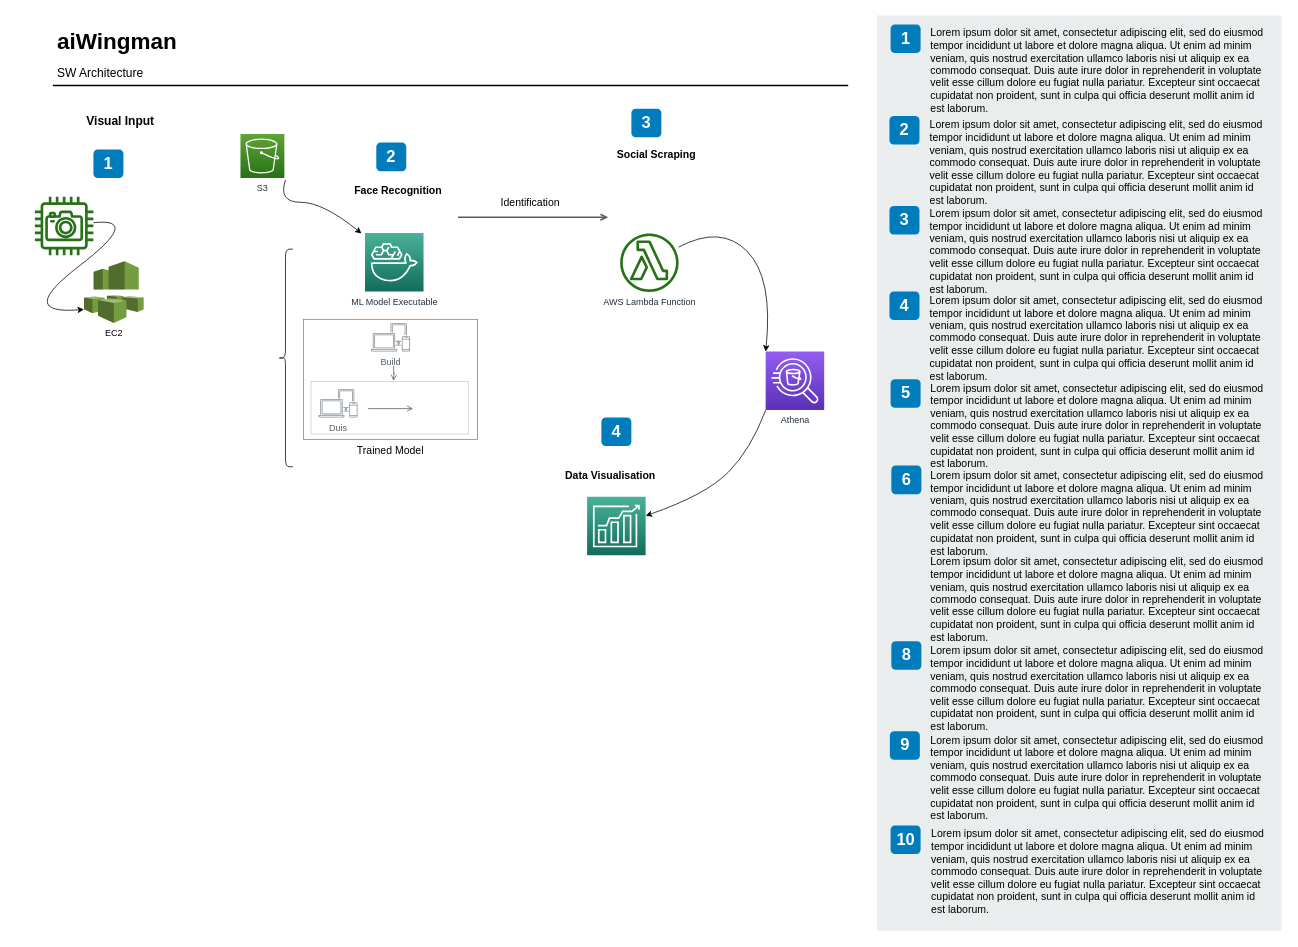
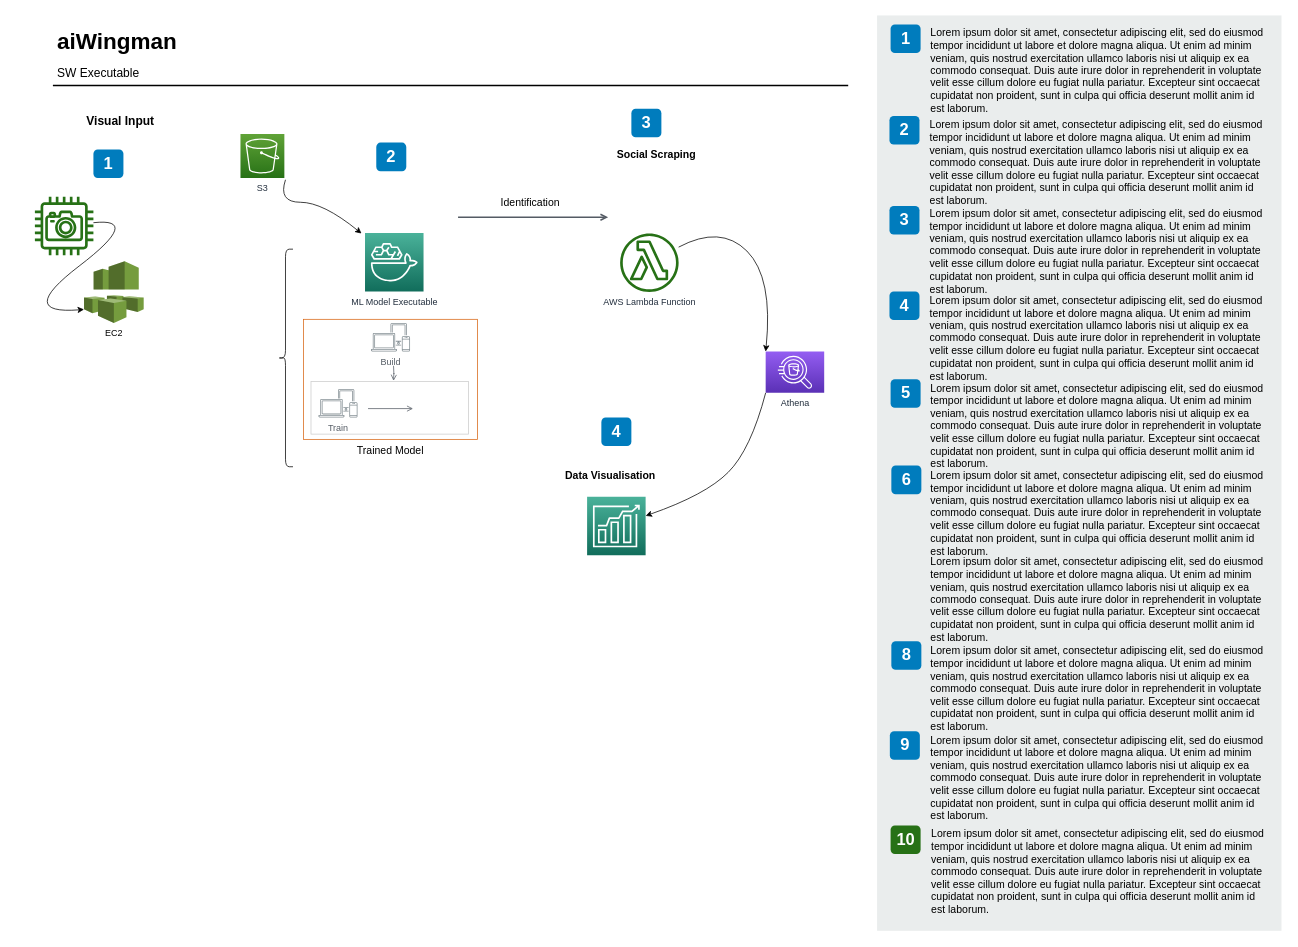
node "SW Architecture": label "SW Architecture" -> "SW Executable"
node "Face Recognition": removed
node "Athena": size 59x59 -> 59x41
node "Duis": label "Duis" -> "Train"
node "10": fillcolor #007cbd -> #277116
